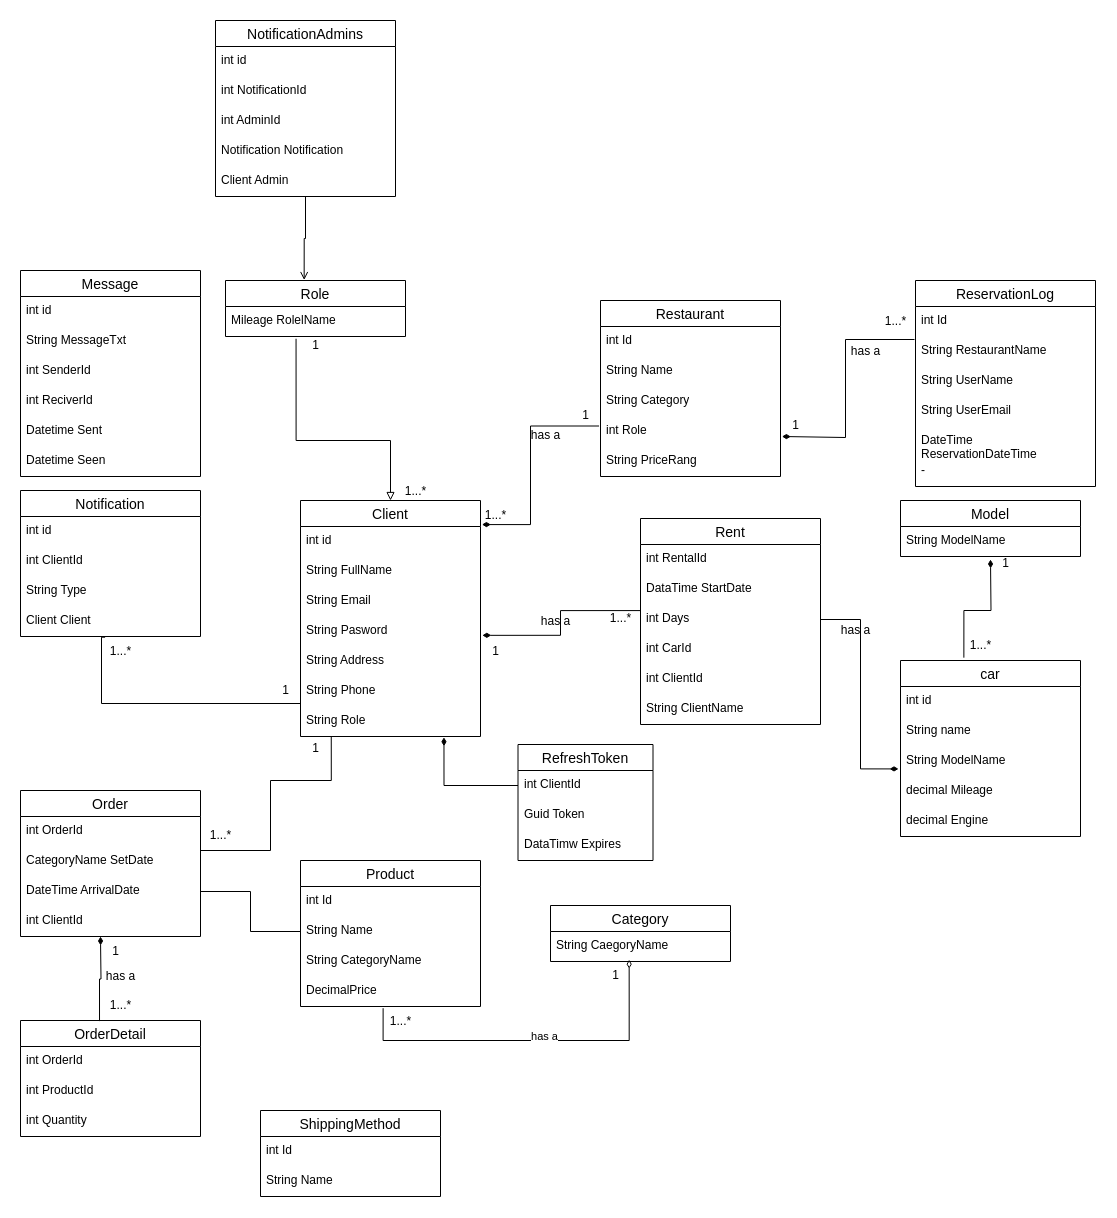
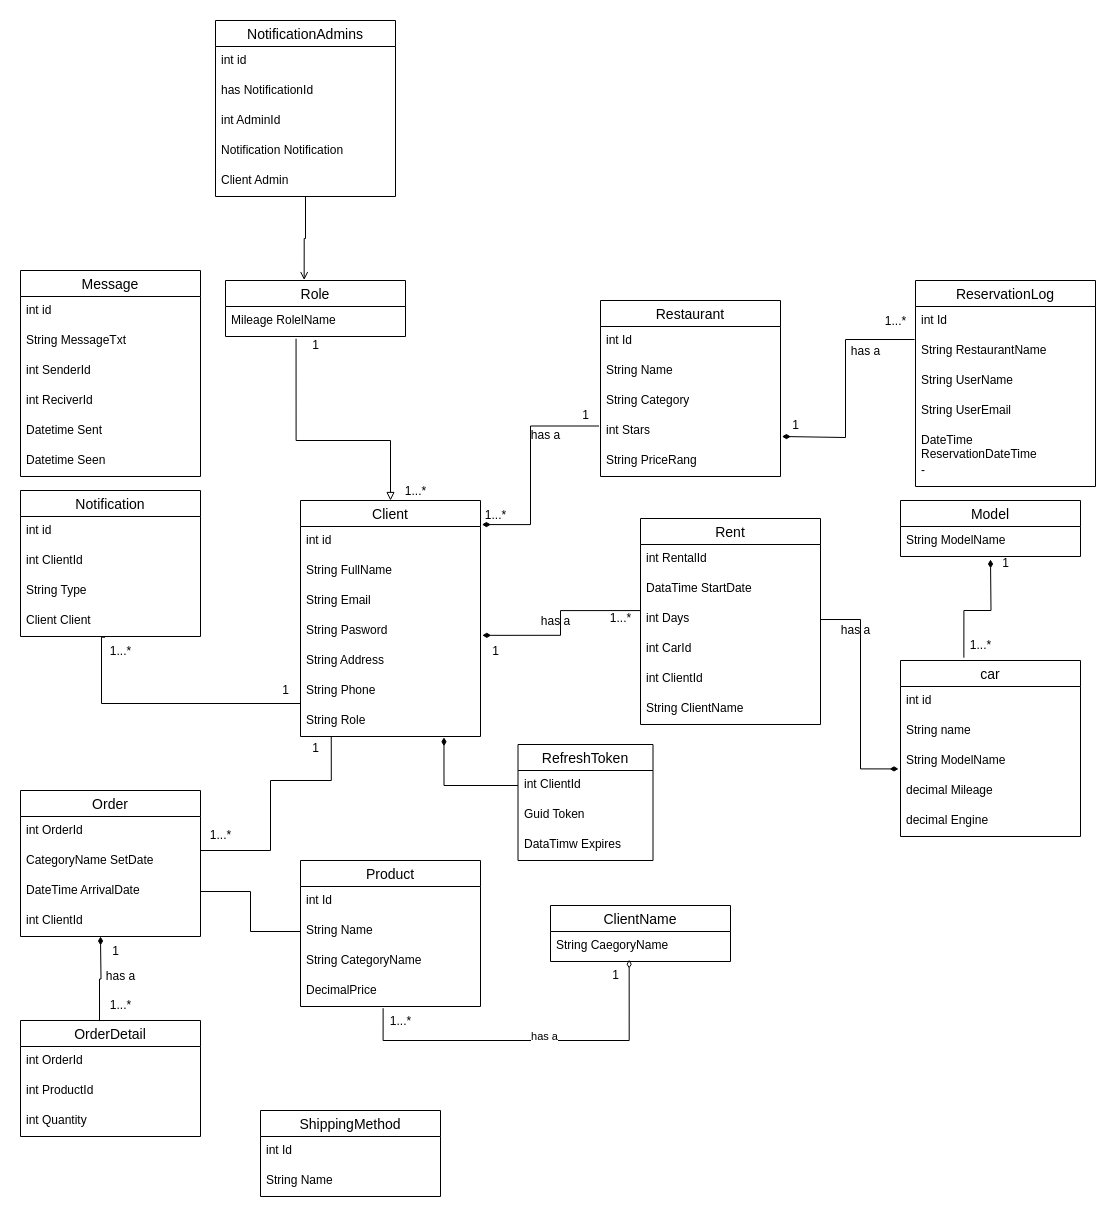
node "int NotificationId": label "int NotificationId" -> "has NotificationId"
node "int Role": label "int Role" -> "int Stars"
node "Category": label "Category" -> "ClientName"
